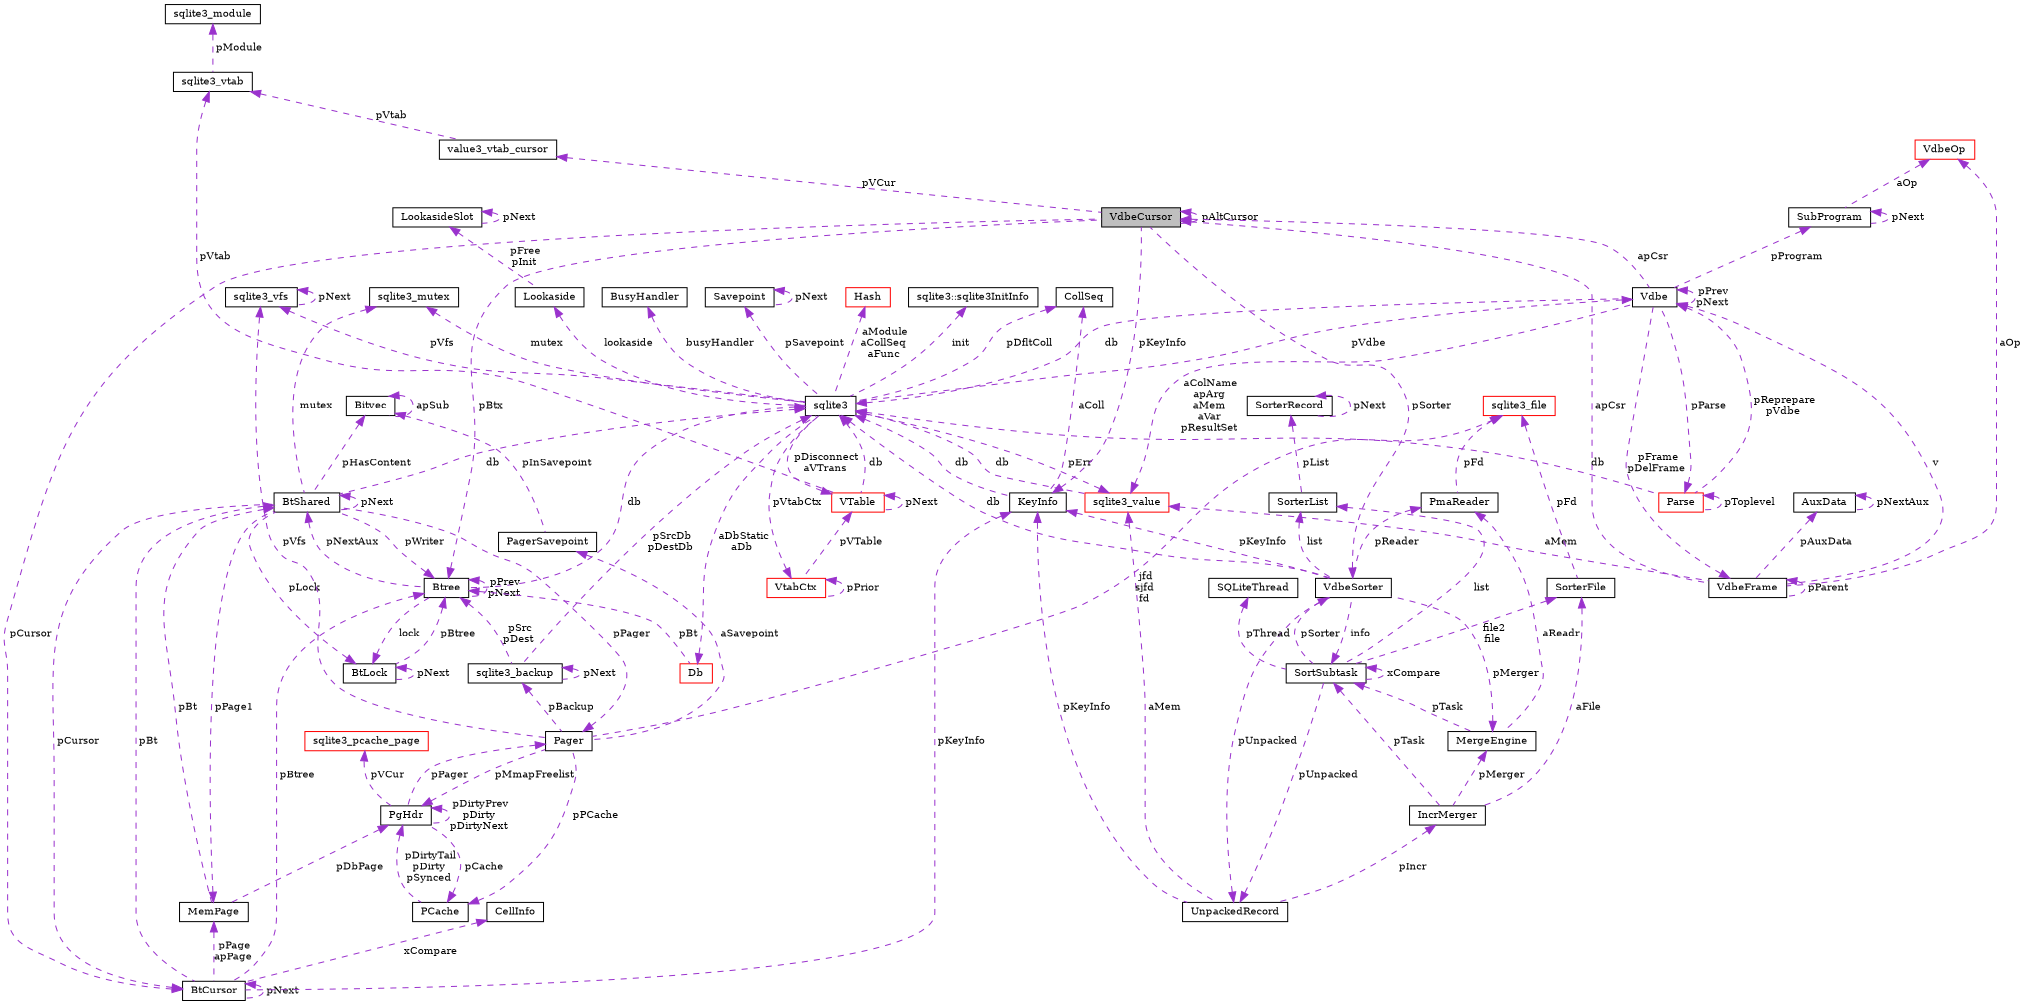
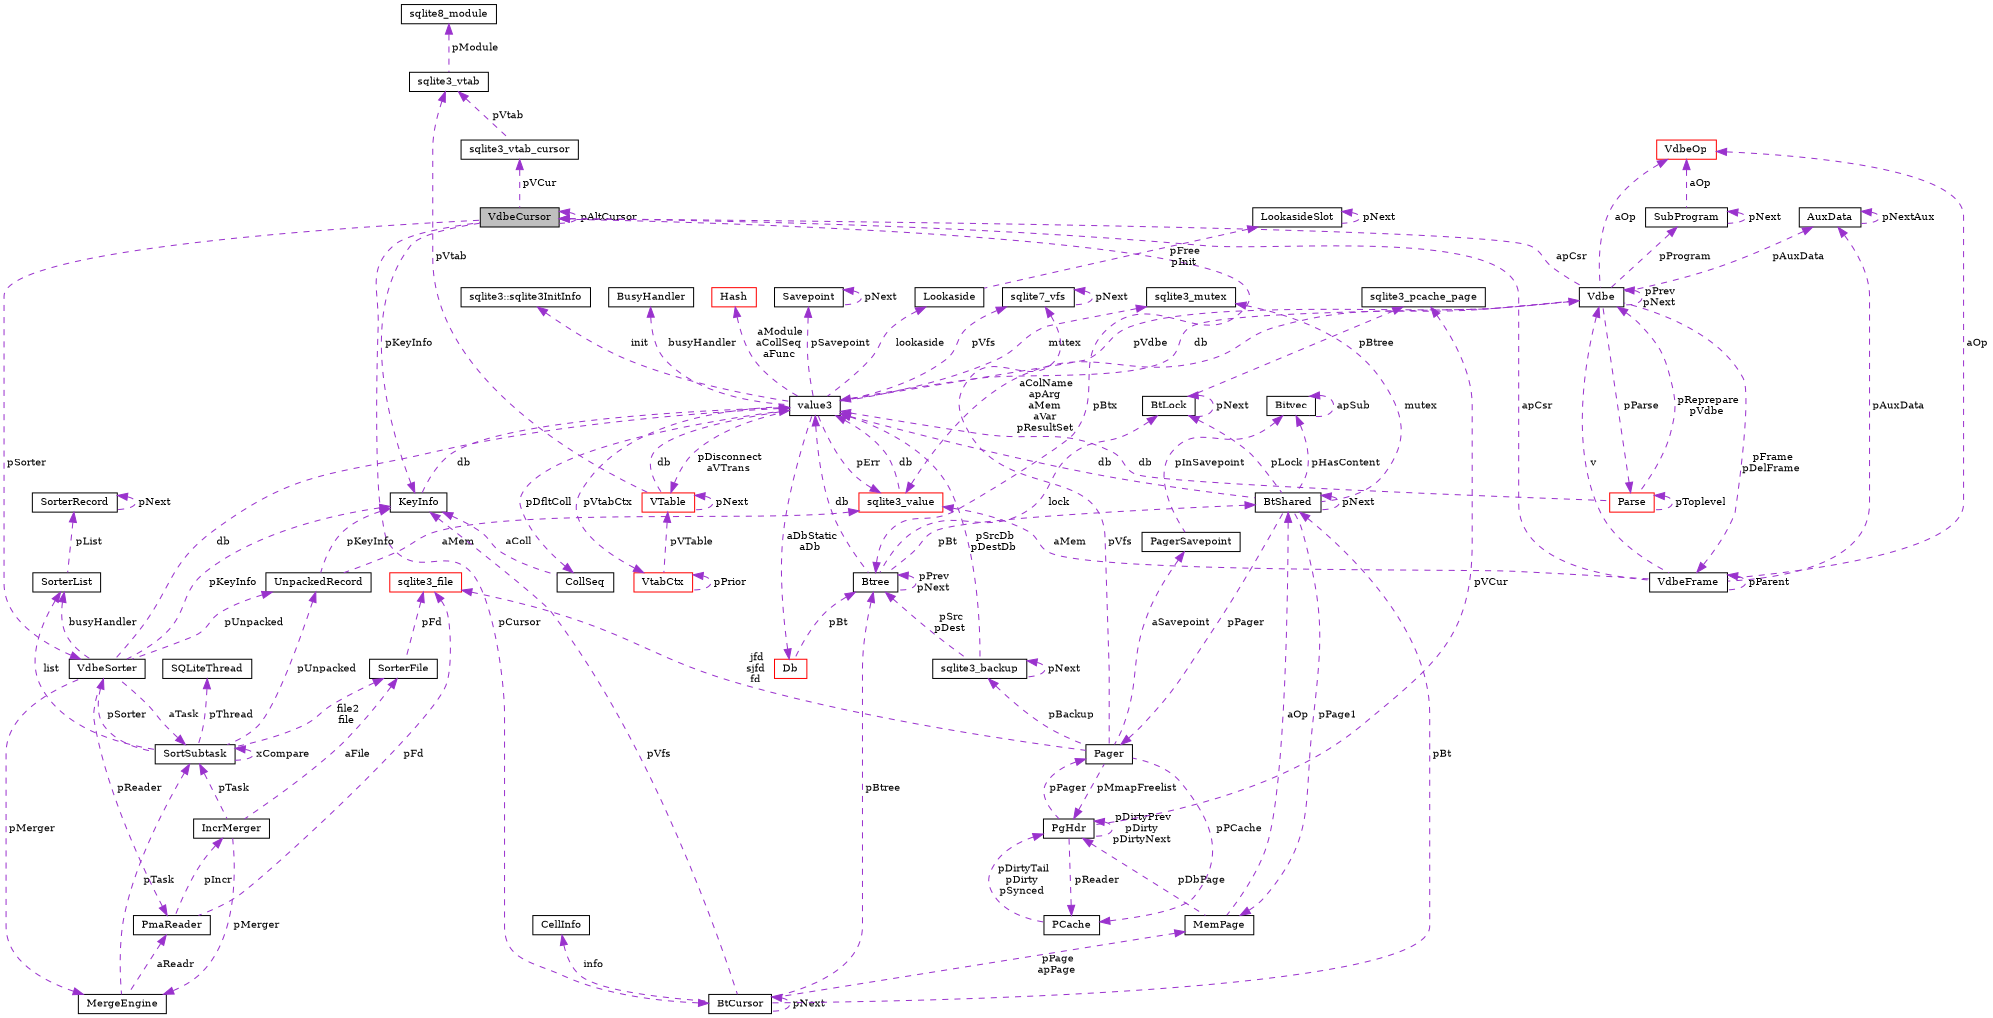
node "sqlite3_module": label "sqlite3_module" -> "sqlite8_module"
node "value3_vtab_cursor": label "value3_vtab_cursor" -> "sqlite3_vtab_cursor"
edge "Vdbe" -> "VdbeOp": added, label "aOp"
edge "Vdbe" -> "AuxData": added, label "pAuxData"
node "sqlite3_vfs": label "sqlite3_vfs" -> "sqlite7_vfs"
node "sqlite3": label "sqlite3" -> "value3"
edge "KeyInfo" -> "CollSeq": reversed
edge "BtShared" -> "Btree": removed, label "pWriter"
edge "Btree" -> "BtShared": label " pNextAux" -> " pBt"
edge "VdbeSorter" -> "SorterList": label " list" -> " busyHandler"
edge "VdbeSorter" -> "SortSubtask": label " info" -> " aTask"
edge "BtLock" -> "Btree": now "BtLock" -> "sqlite3_pcache_page"
edge "MemPage" -> "BtShared": label " pBt" -> " aOp"
edge "BtShared" -> "BtCursor": removed, label "pCursor"
node "sqlite3_pcache_page": color red -> black
edge "BtCursor" -> "KeyInfo": label " pKeyInfo" -> " pVfs"
edge "PgHdr" -> "PCache": label " pCache" -> " pReader"
edge "UnpackedRecord" -> "IncrMerger": now "PmaReader" -> "IncrMerger"
edge "BtCursor" -> "CellInfo": label " xCompare" -> " info"
